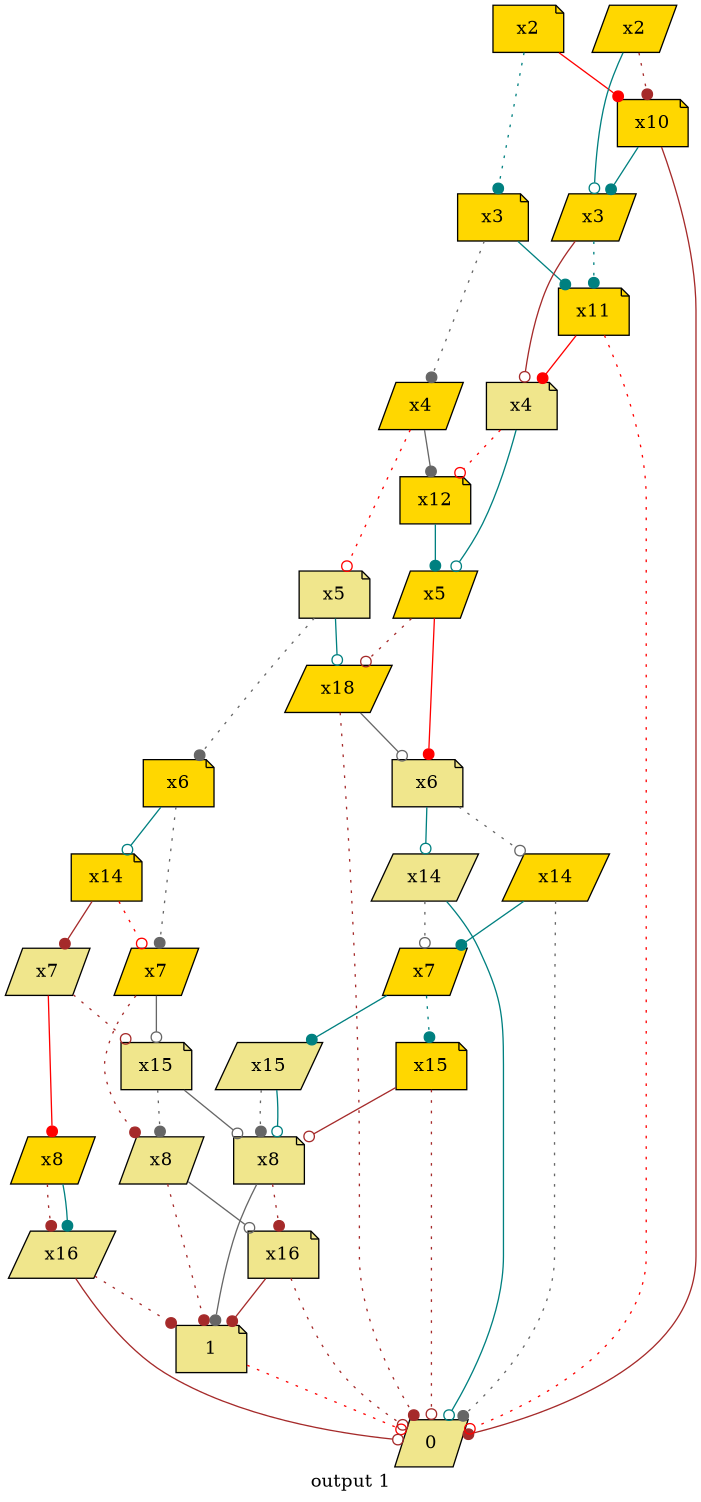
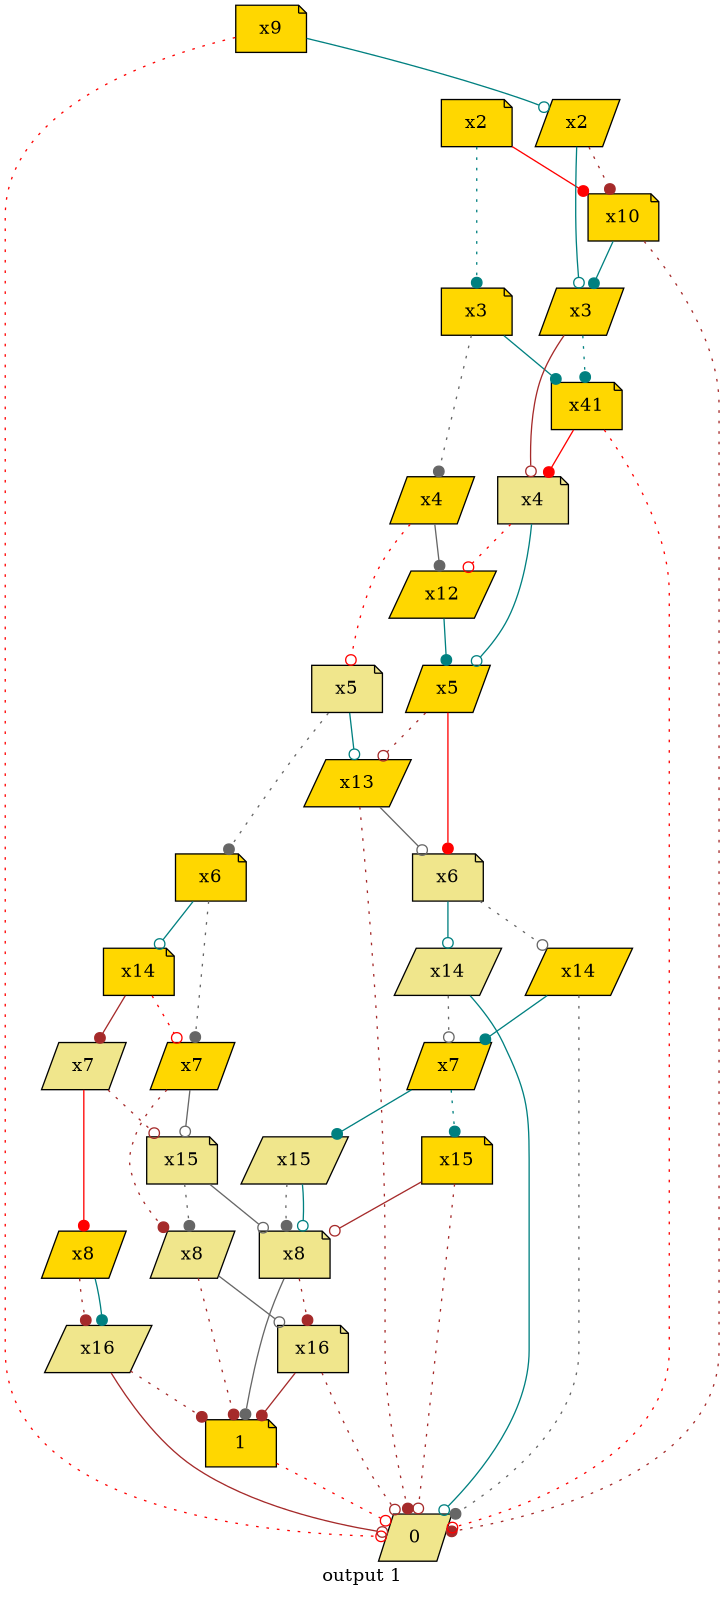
node "x9": added
node "x11": label "x11" -> "x41"
node "x12": shape note -> parallelogram
node "x18": label "x18" -> "x13"
edge "x10" -> "0": style solid -> dotted
node "1": fillcolor khaki -> gold
